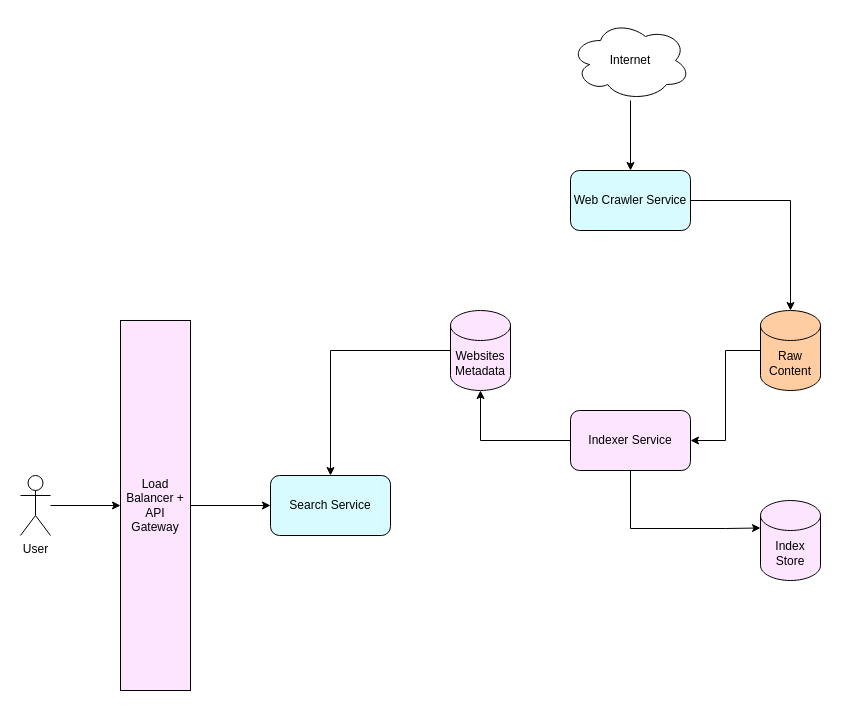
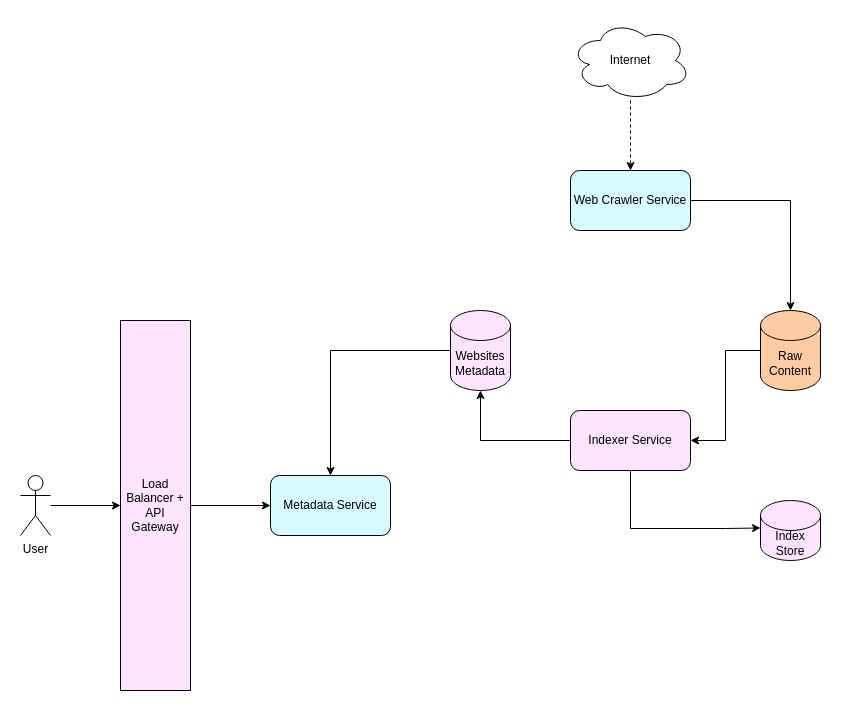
edge "Internet" -> "Web Crawler Service": style solid -> dashed
node "Search Service": label "Search Service" -> "Metadata Service"
node "Index Store": size 60x80 -> 60x60
